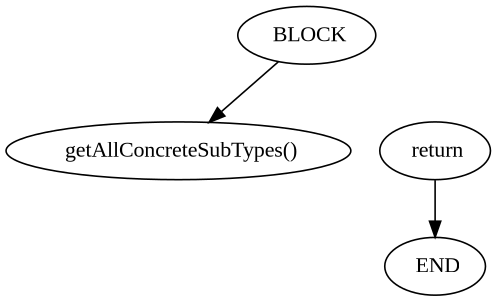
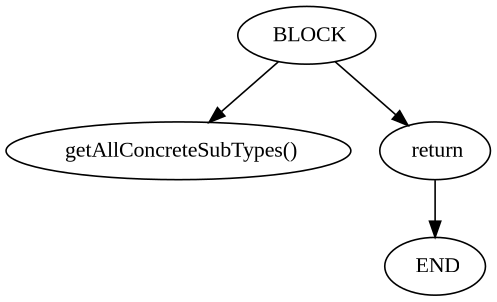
edge "BLOCK" -> "return": added
